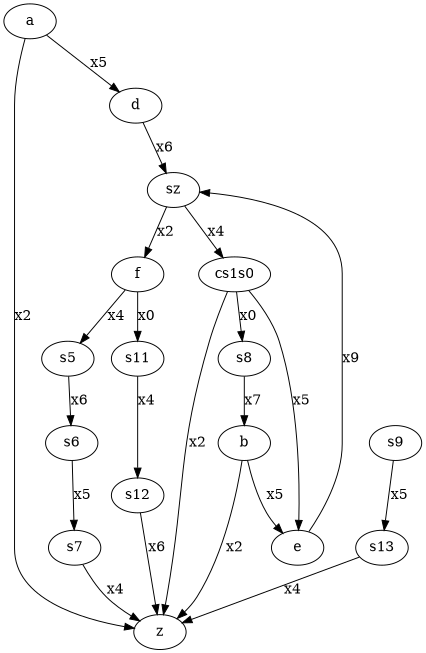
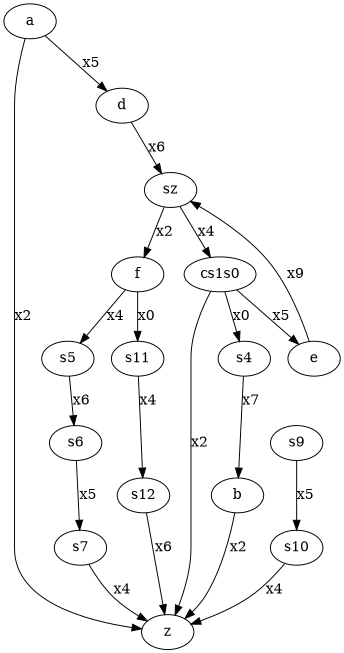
node "s8": label "s8" -> "s4"
edge "b" -> "e": removed, label "x5"
node "s13": label "s13" -> "s10"
